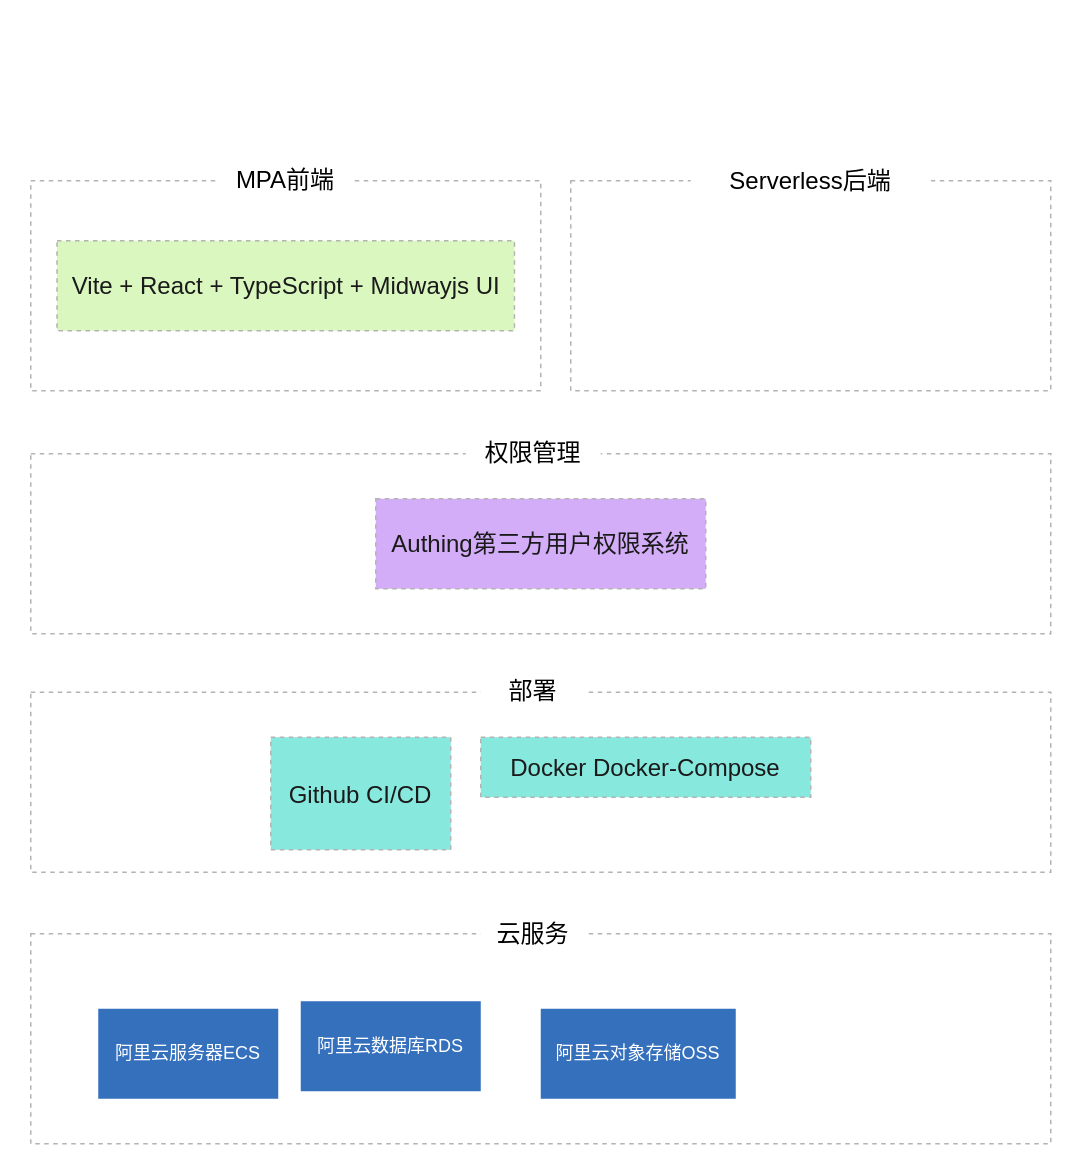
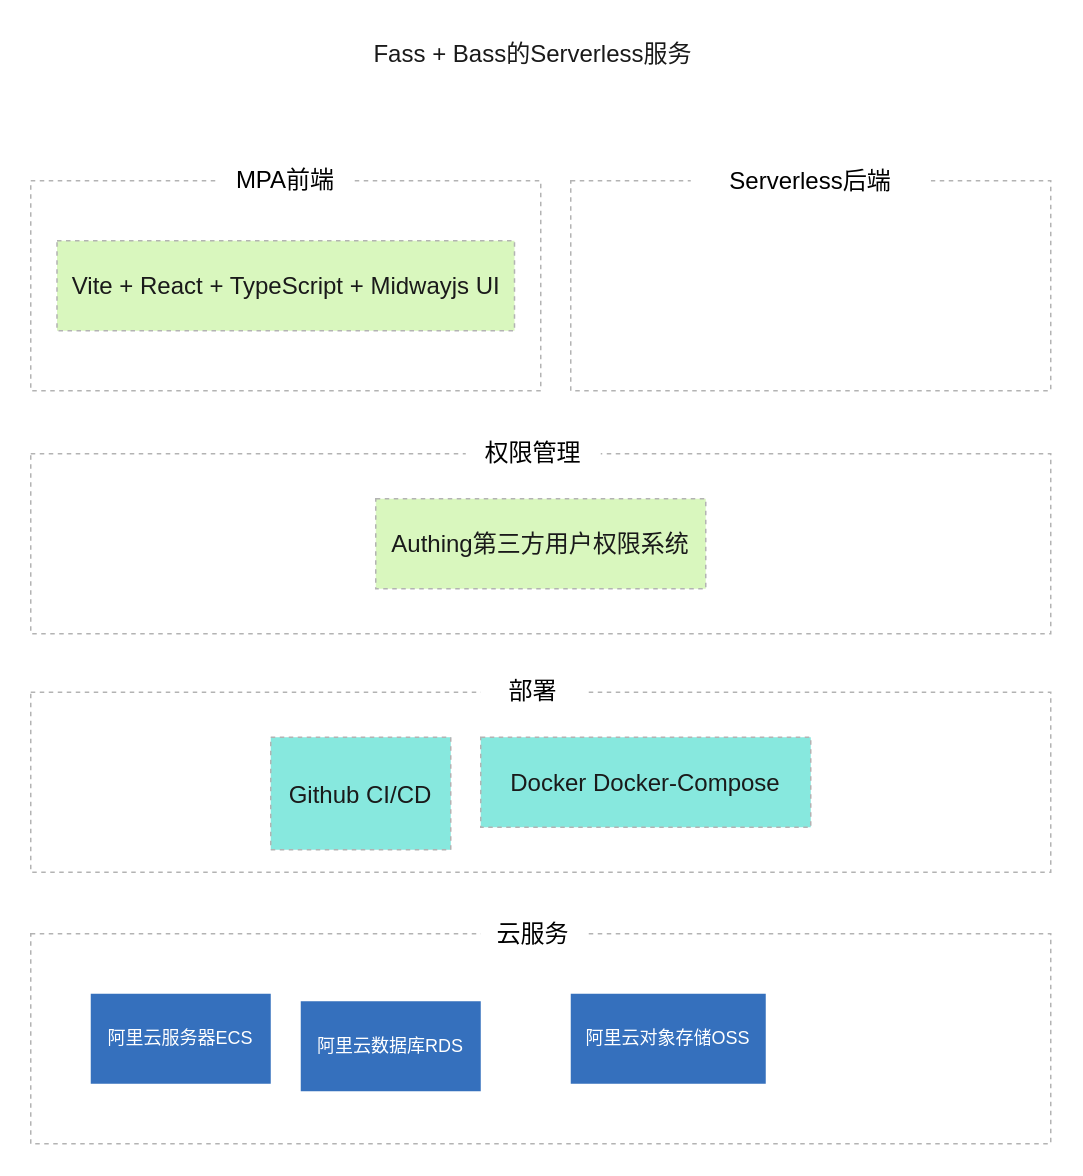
node "Fass + Bass的Serverless服务": added
node "Authing第三方用户权限系统": fillcolor #d3adf7 -> #d9f7be
node "Docker Docker-Compose": size 330x60 -> 330x90
node "阿里云服务器ECS": moved (188, 1054) -> (181, 1039)
node "阿里云对象存储OSS": moved (638, 1054) -> (668, 1039)
